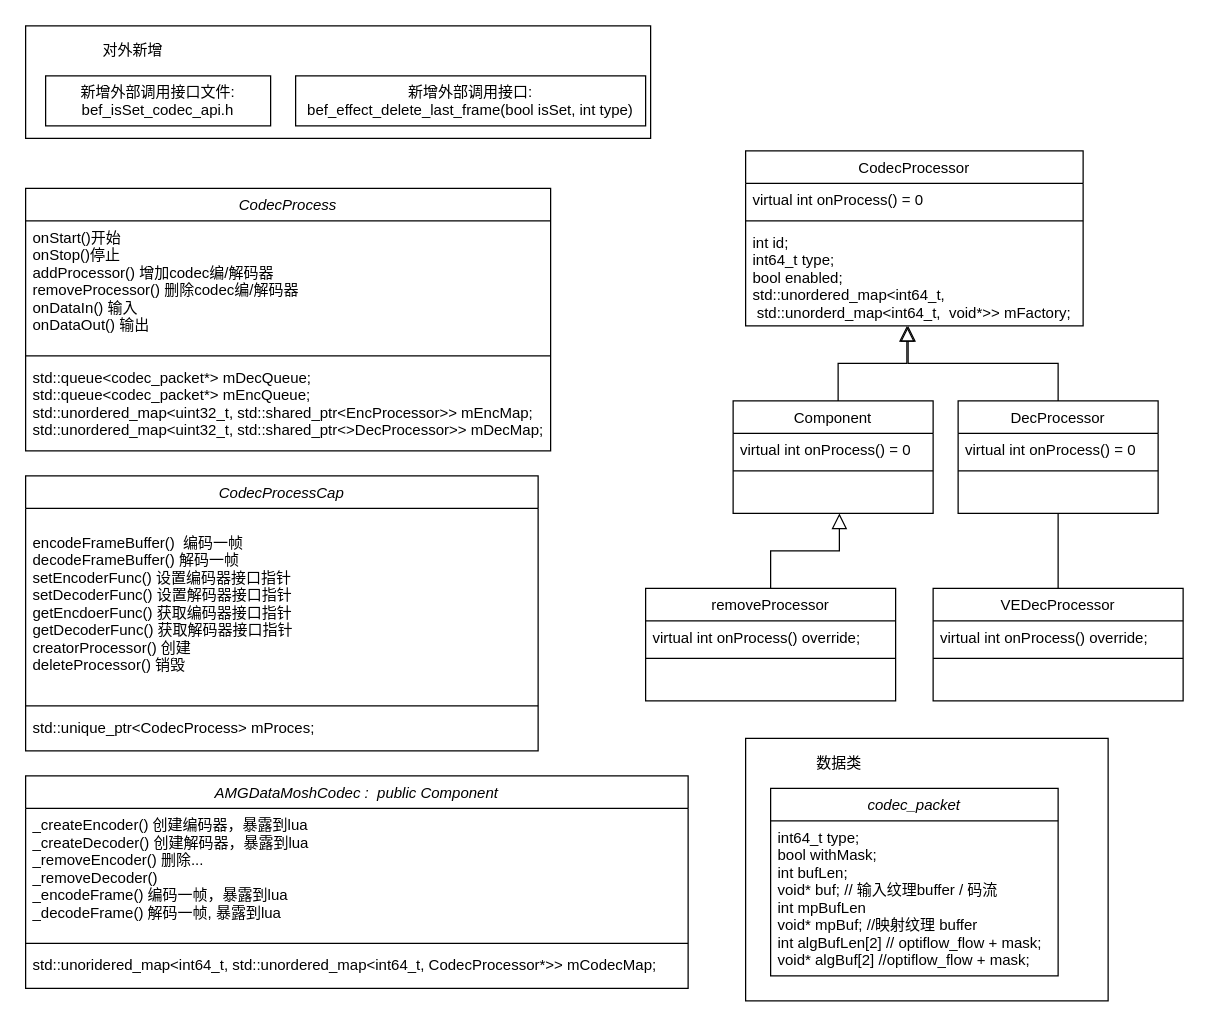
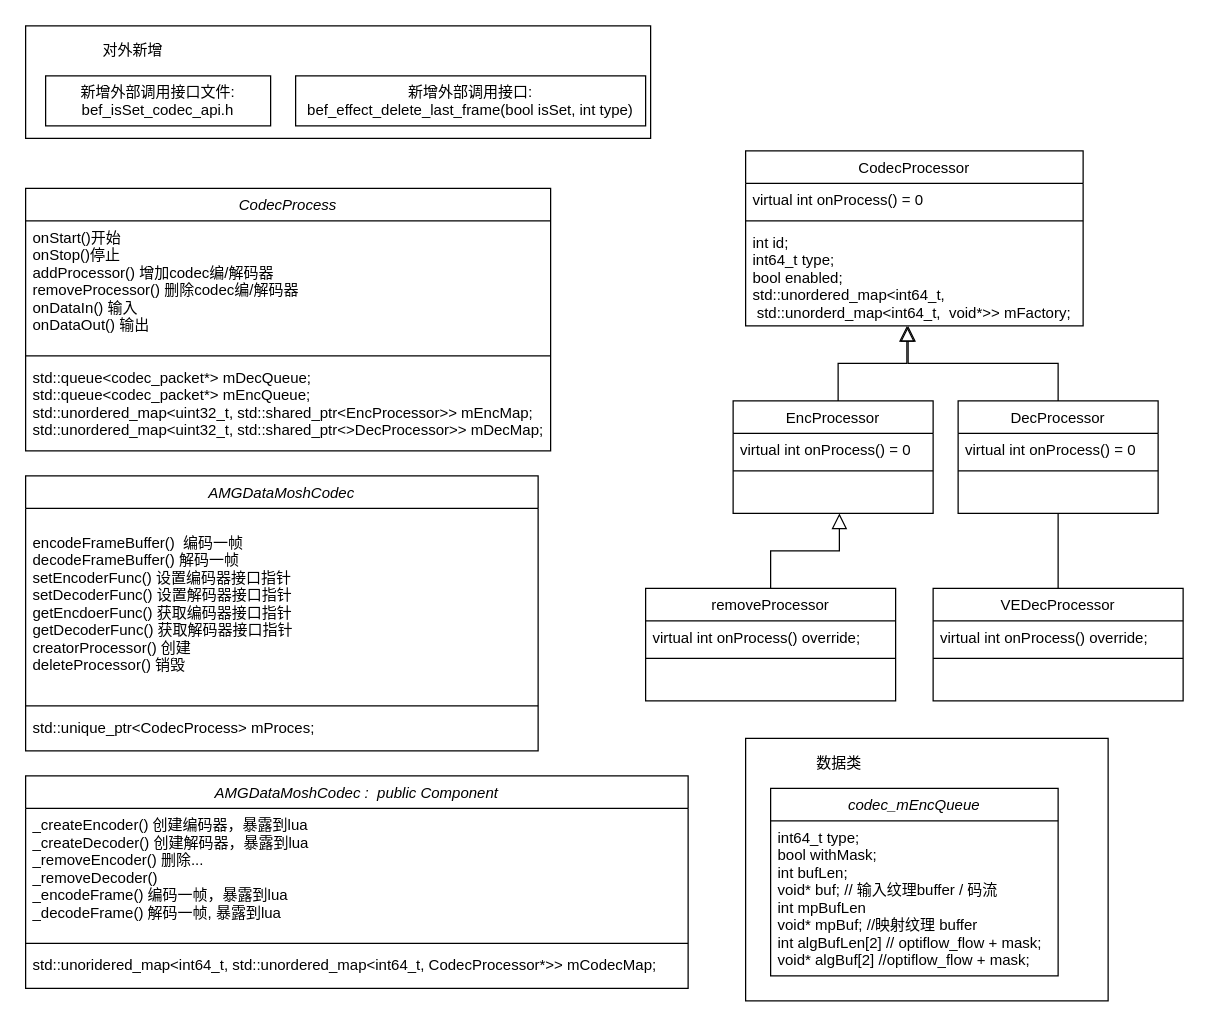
node "Component": label "Component" -> "EncProcessor"
node "CodecProcessCap": label "CodecProcessCap" -> "AMGDataMoshCodec"
node "codec_packet": label "codec_packet" -> "codec_mEncQueue"
